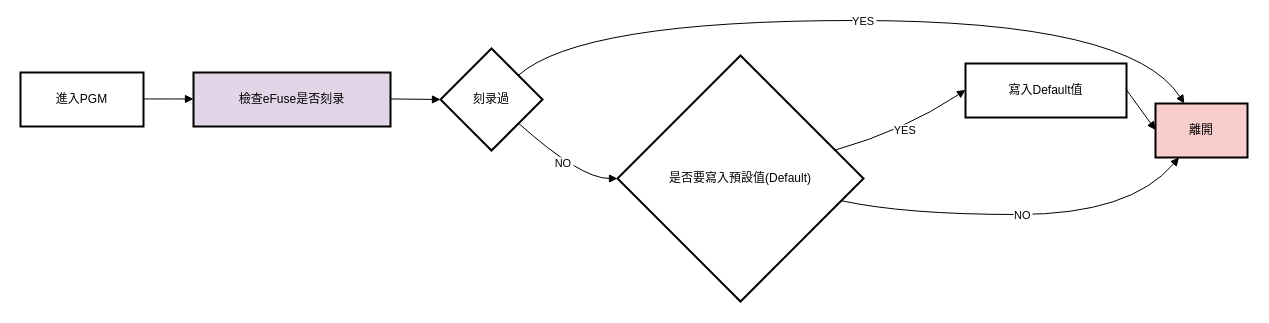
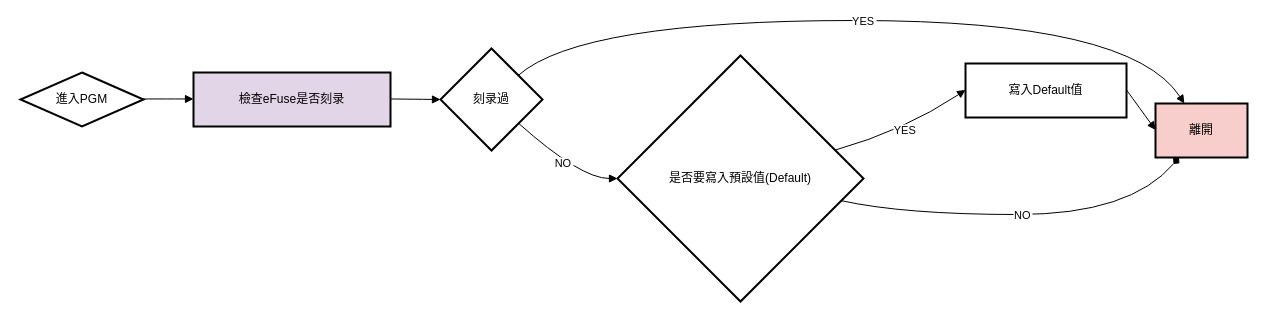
node "進入PGM": shape rectangle -> diamond
edge "是否要寫入預設值(Default)" -> "離開": arrowhead block -> diamond
